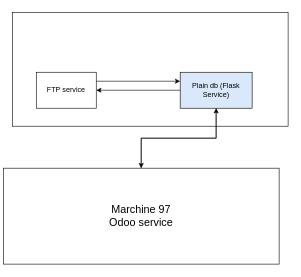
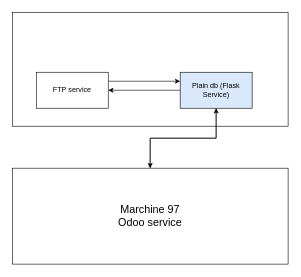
node "FTP service": size 60x36 -> 72x36
node "Marchine 97Odoo service": moved (141, 216) -> (150, 216)
